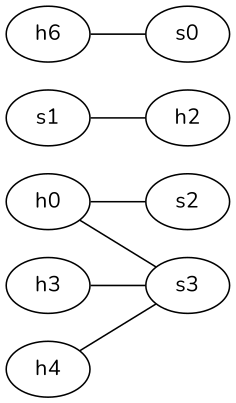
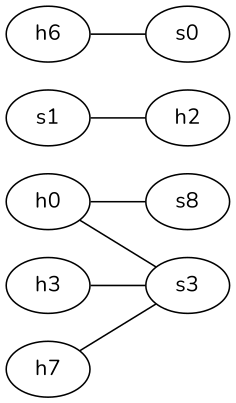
node "s2": label "s2" -> "s8"
node "h4": label "h4" -> "h7"
